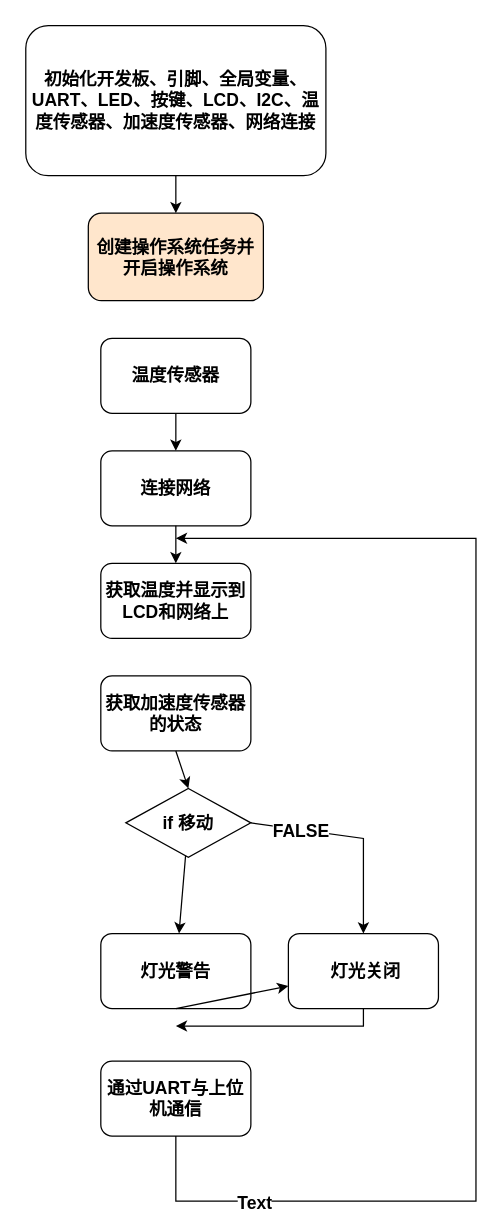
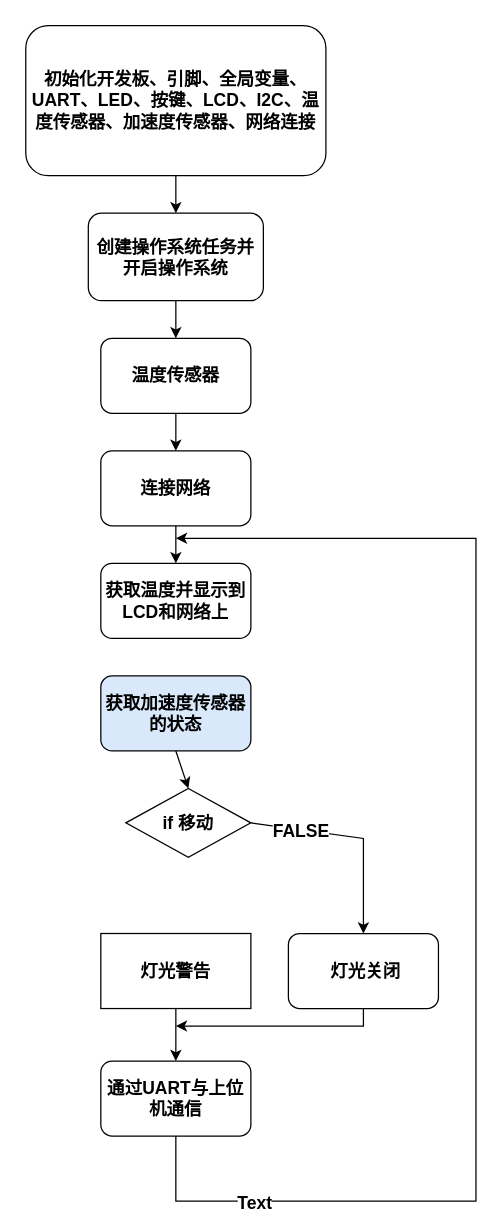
node "创建操作系统任务并开启操作系统": fillcolor #ffe6cc -> #ffffff
edge "创建操作系统任务并开启操作系统" -> "温度传感器": added
node "获取加速度传感器的状态": fillcolor #ffffff -> #dae8fc
edge "if 移动" -> "灯光警告": removed
node "灯光警告": shape rounded rectangle -> rectangle
edge "灯光警告" -> "灯光关闭": now "灯光警告" -> "通过UART与上位机通信"
